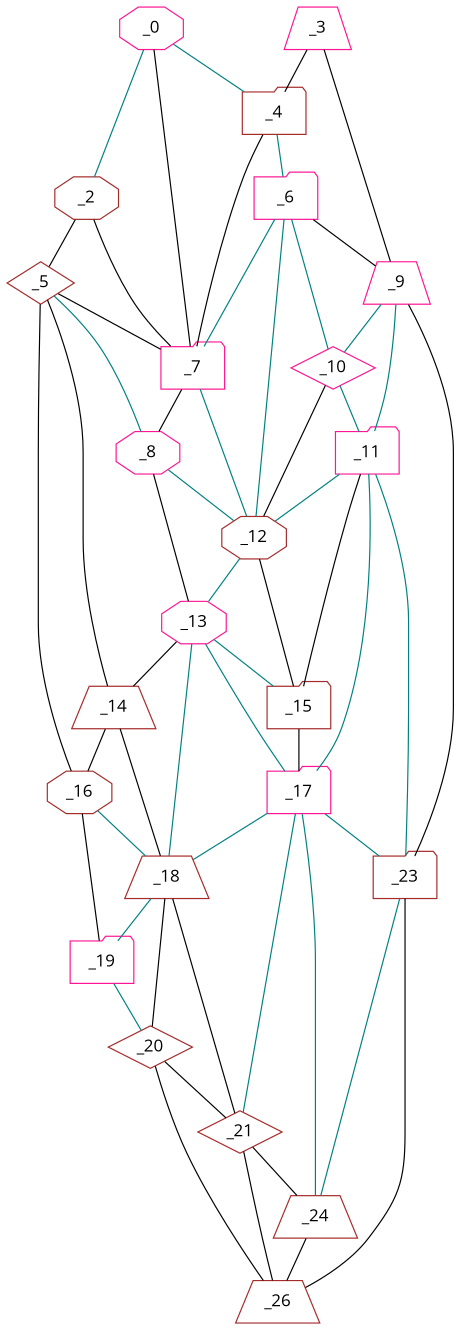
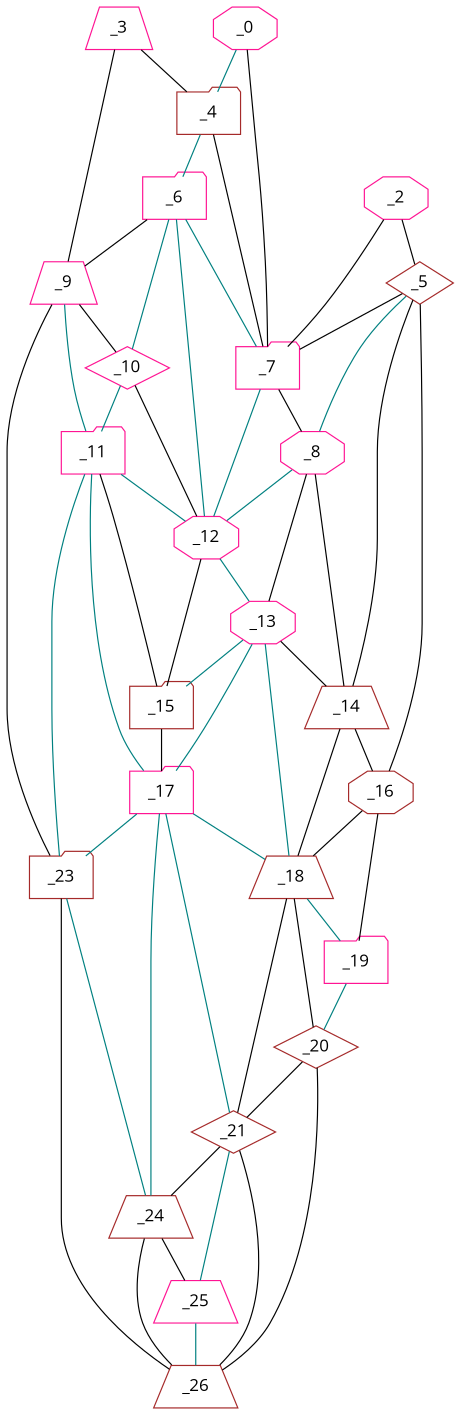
edge "_0" -- "_2": removed
node "_2": color brown -> deeppink
edge "_9" -- "_10": color teal -> black
node "_12": color brown -> deeppink
edge "_8" -- "_14": added
edge "_16" -- "_18": color teal -> black
node "_25": added
